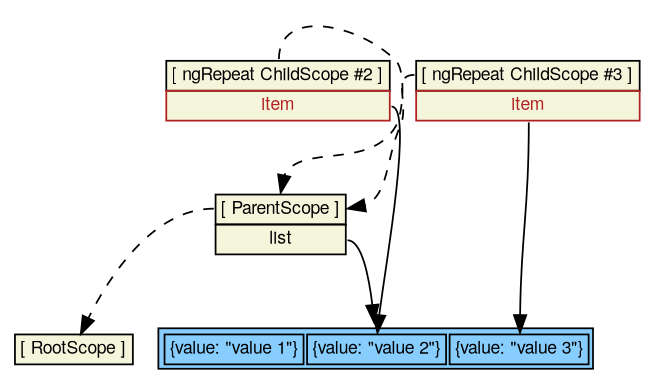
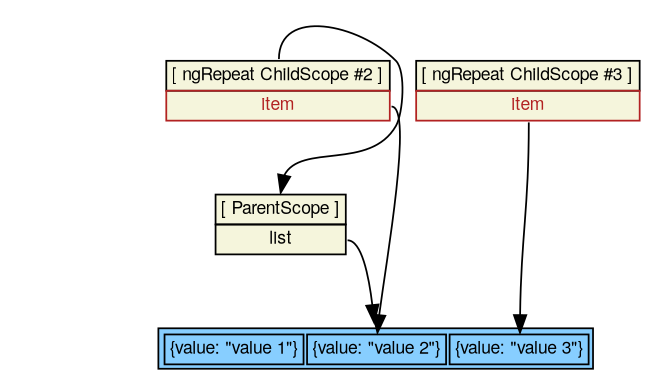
edge "[ ngRepeat ChildScope #2 ]" -> "[ ParentScope ]": style dashed -> solid
edge "[ ngRepeat ChildScope #3 ]" -> "[ ParentScope ]": removed
node "[ RootScope ]": removed
